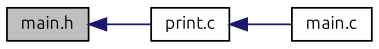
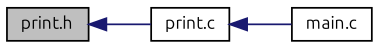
node "main.h": label "main.h" -> "print.h"
